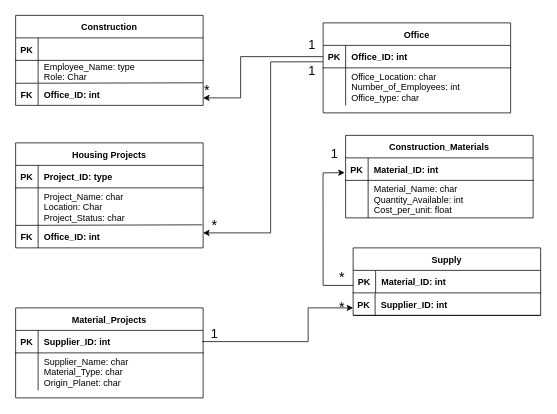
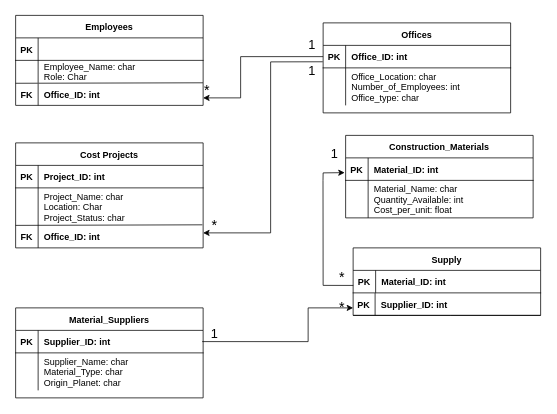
node "Construction": label "Construction" -> "Employees"
node "Office": label "Office" -> "Offices"
node "Employee_Name: type Role: Char": label "Employee_Name: type Role: Char" -> "Employee_Name: char Role: Char"
node "Housing Projects": label "Housing Projects" -> "Cost Projects"
node "Project_ID: type": label "Project_ID: type" -> "Project_ID: int"
node "Material_Projects": label "Material_Projects" -> "Material_Suppliers"
